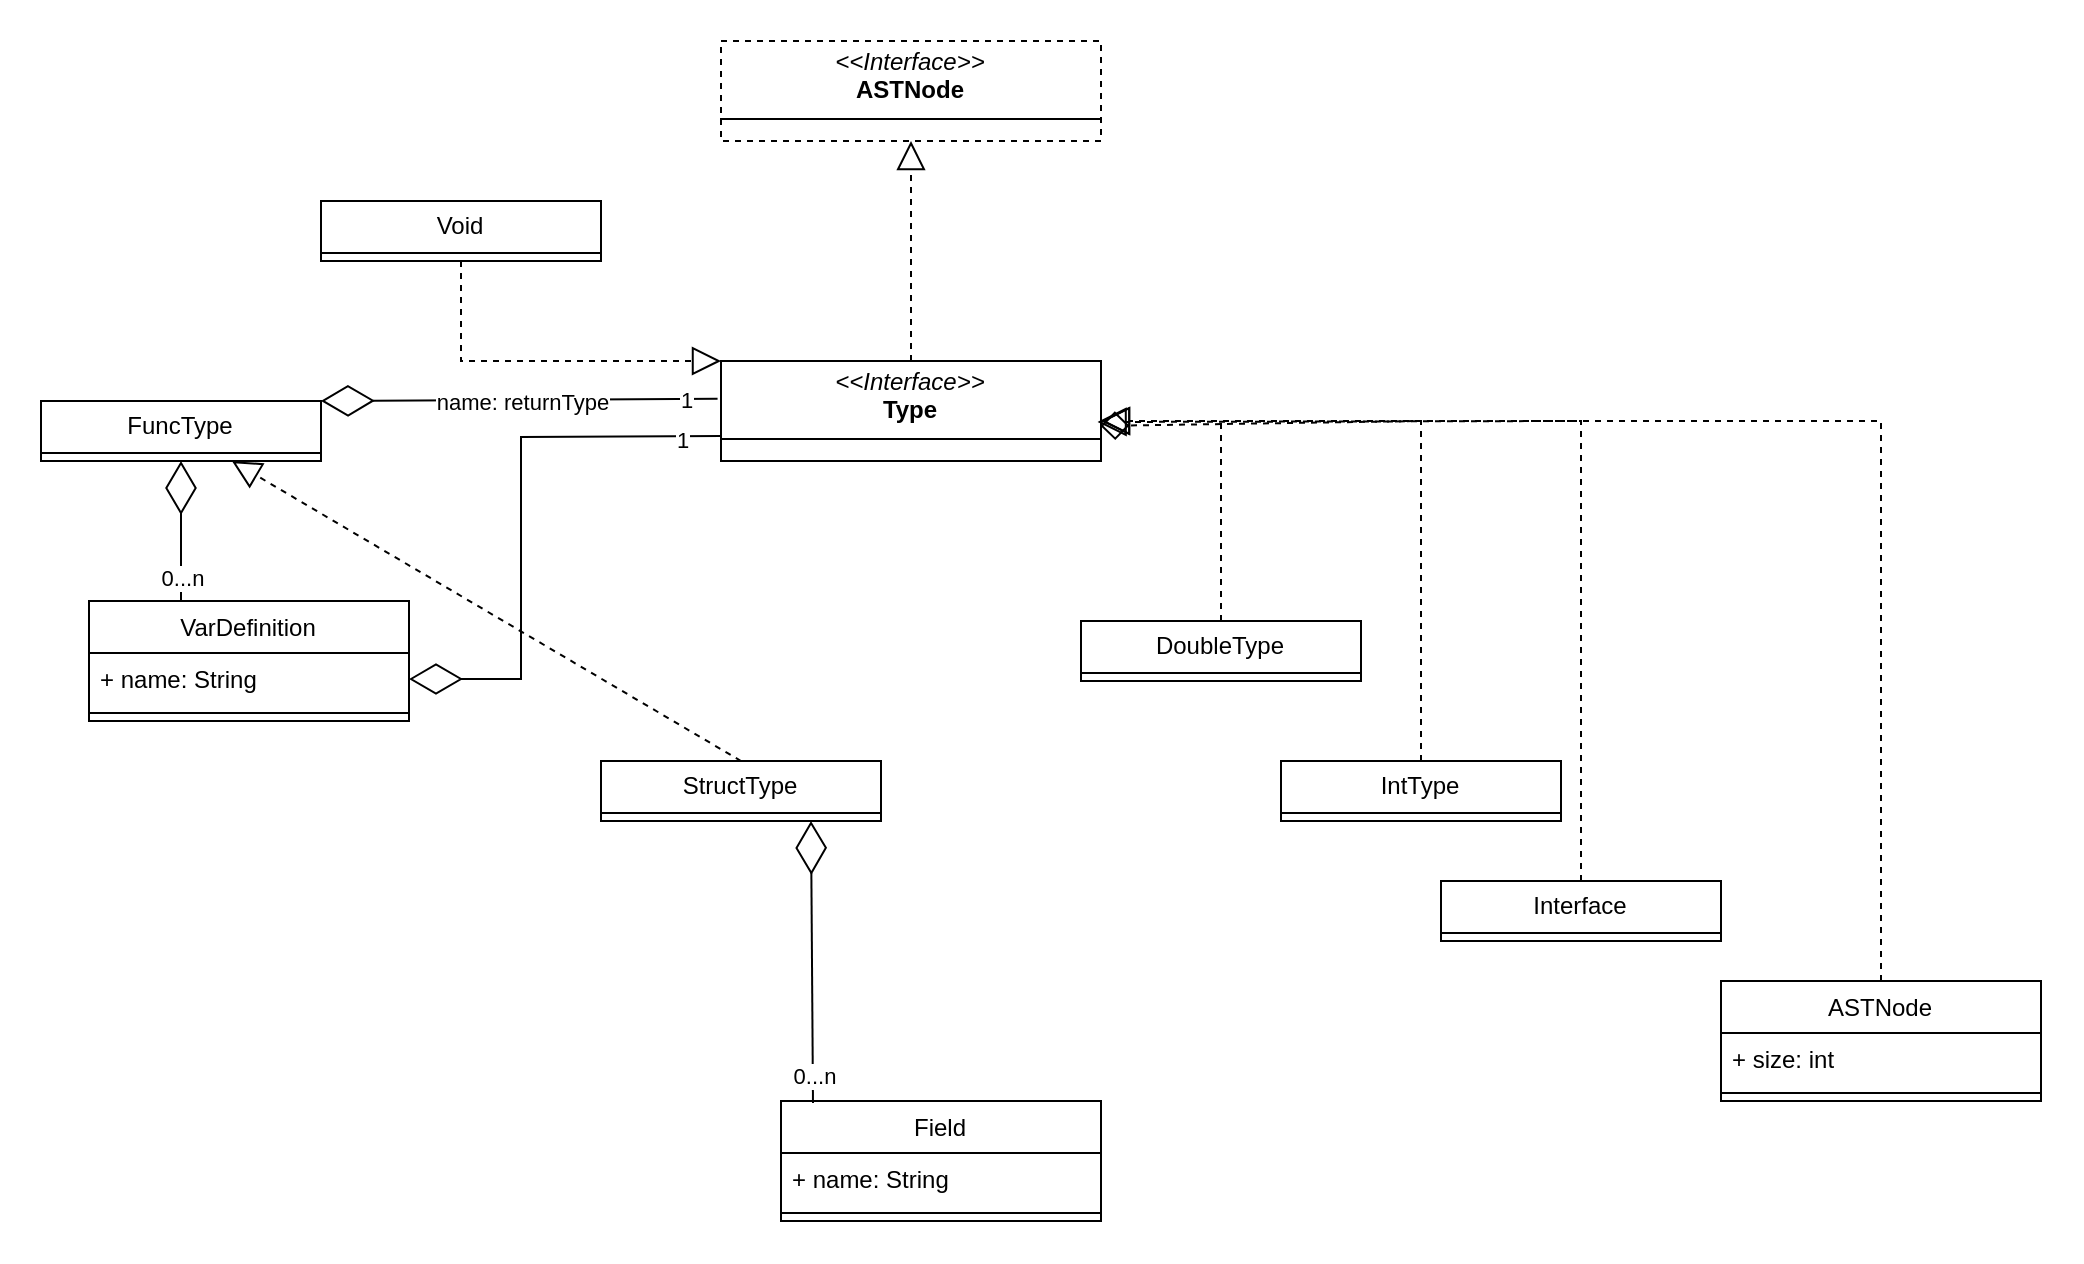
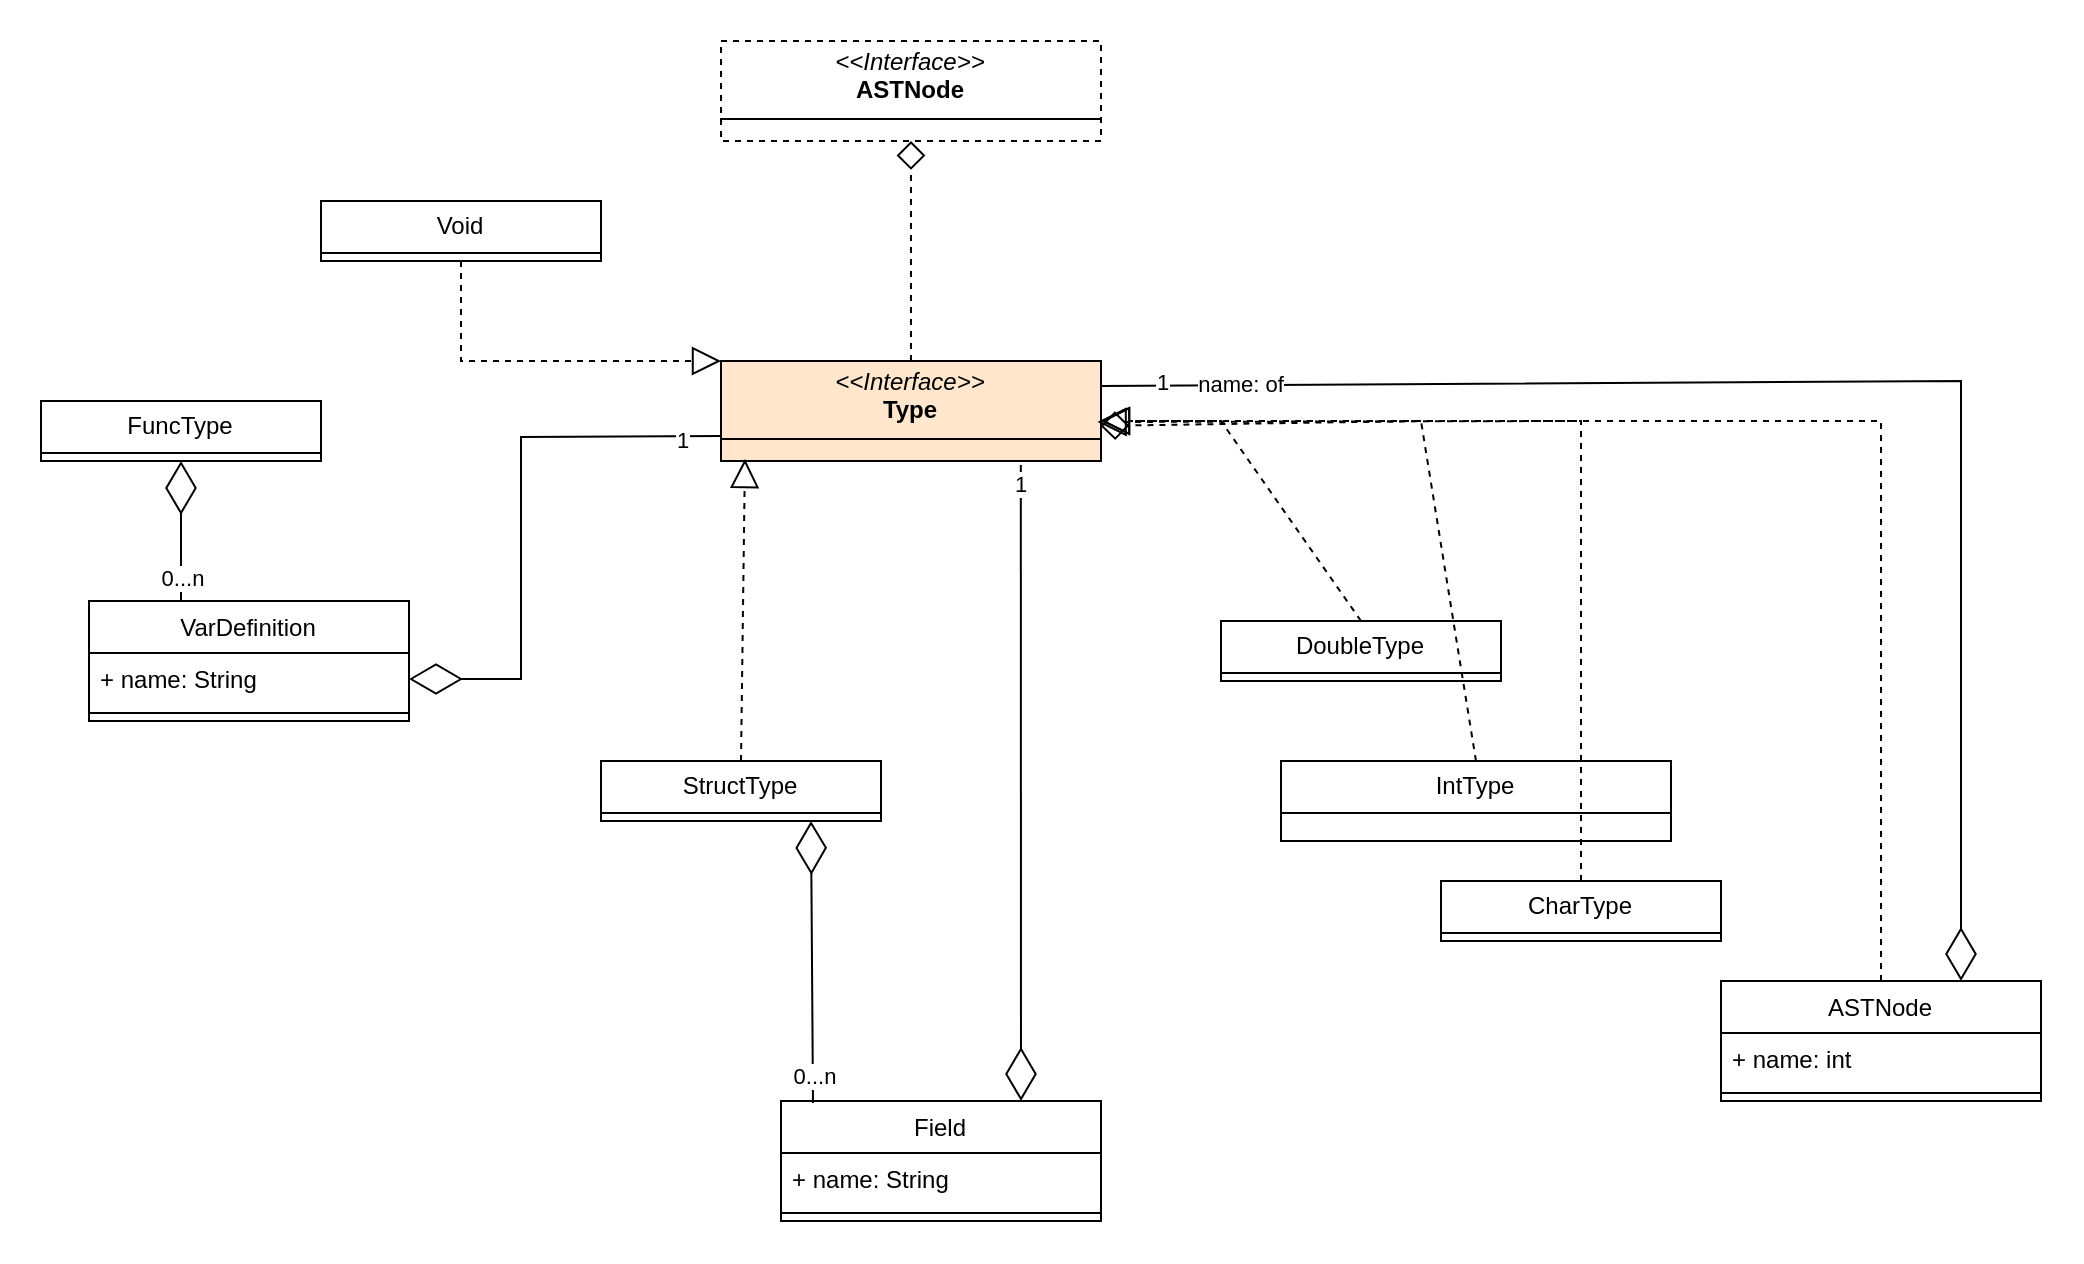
edge "<<Interface>> Type" -> "<<Interface>> ASTNode": arrowhead block -> diamond
edge "<<Interface>> Type" -> "ASTNode": added, labels "1", "name: of"
edge "<<Interface>> Type" -> "FuncType": removed, labels "1", "name: returnType"
node "<<Interface>> Type": fillcolor #ffffff -> #ffe6cc
edge "StructType" -> "FuncType": now "StructType" -> "<<Interface>> Type"
node "DoubleType": moved (1221, 651) -> (1361, 651)
edge "<<Interface>> Type" -> "Field": added, label "1"
node "IntType": size 280x60 -> 390x80
node "Interface": label "Interface" -> "CharType"
node "+ size: int": label "+ size: int" -> "+ name: int"
